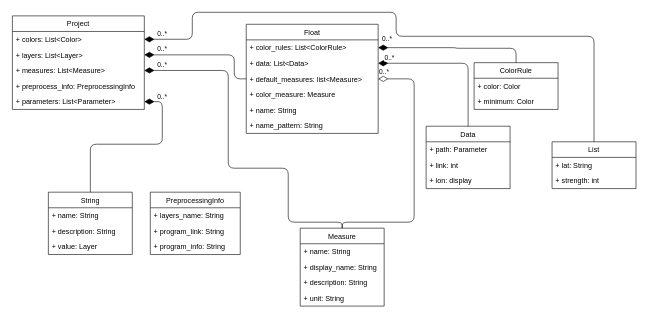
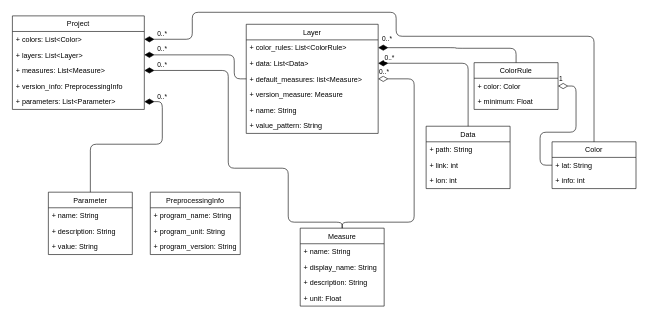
node "Float": label "Float" -> "Layer"
node "+ preprocess_info: PreprocessingInfo": label "+ preprocess_info: PreprocessingInfo" -> "+ version_info: PreprocessingInfo"
node "+ color_measure: Measure": label "+ color_measure: Measure" -> "+ version_measure: Measure"
node "+ minimum: Color": label "+ minimum: Color" -> "+ minimum: Float"
node "+ name_pattern: String": label "+ name_pattern: String" -> "+ value_pattern: String"
edge "+ lat: String" -> "+ color: Color": added, label "1"
node "+ path: Parameter": label "+ path: Parameter" -> "+ path: String"
node "List": label "List" -> "Color"
node "+ lon: display": label "+ lon: display" -> "+ lon: int"
node "+ strength: int": label "+ strength: int" -> "+ info: int"
node "String": label "String" -> "Parameter"
node "+ layers_name: String": label "+ layers_name: String" -> "+ program_name: String"
node "+ program_link: String": label "+ program_link: String" -> "+ program_unit: String"
node "+ value: Layer": label "+ value: Layer" -> "+ value: String"
node "+ program_info: String": label "+ program_info: String" -> "+ program_version: String"
node "+ unit: String": label "+ unit: String" -> "+ unit: Float"
